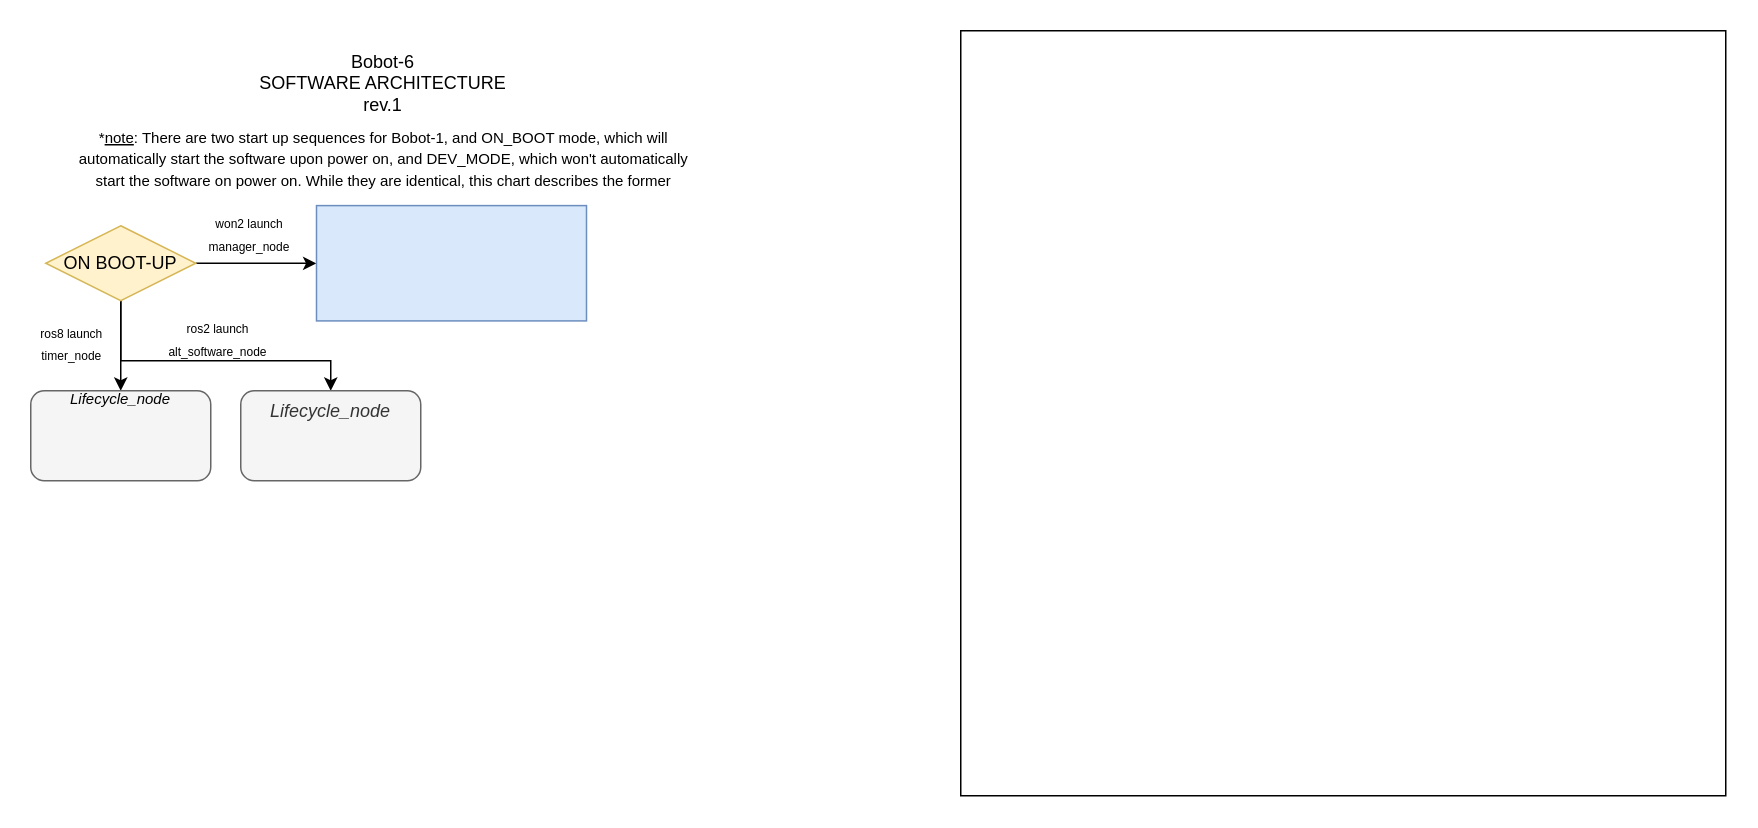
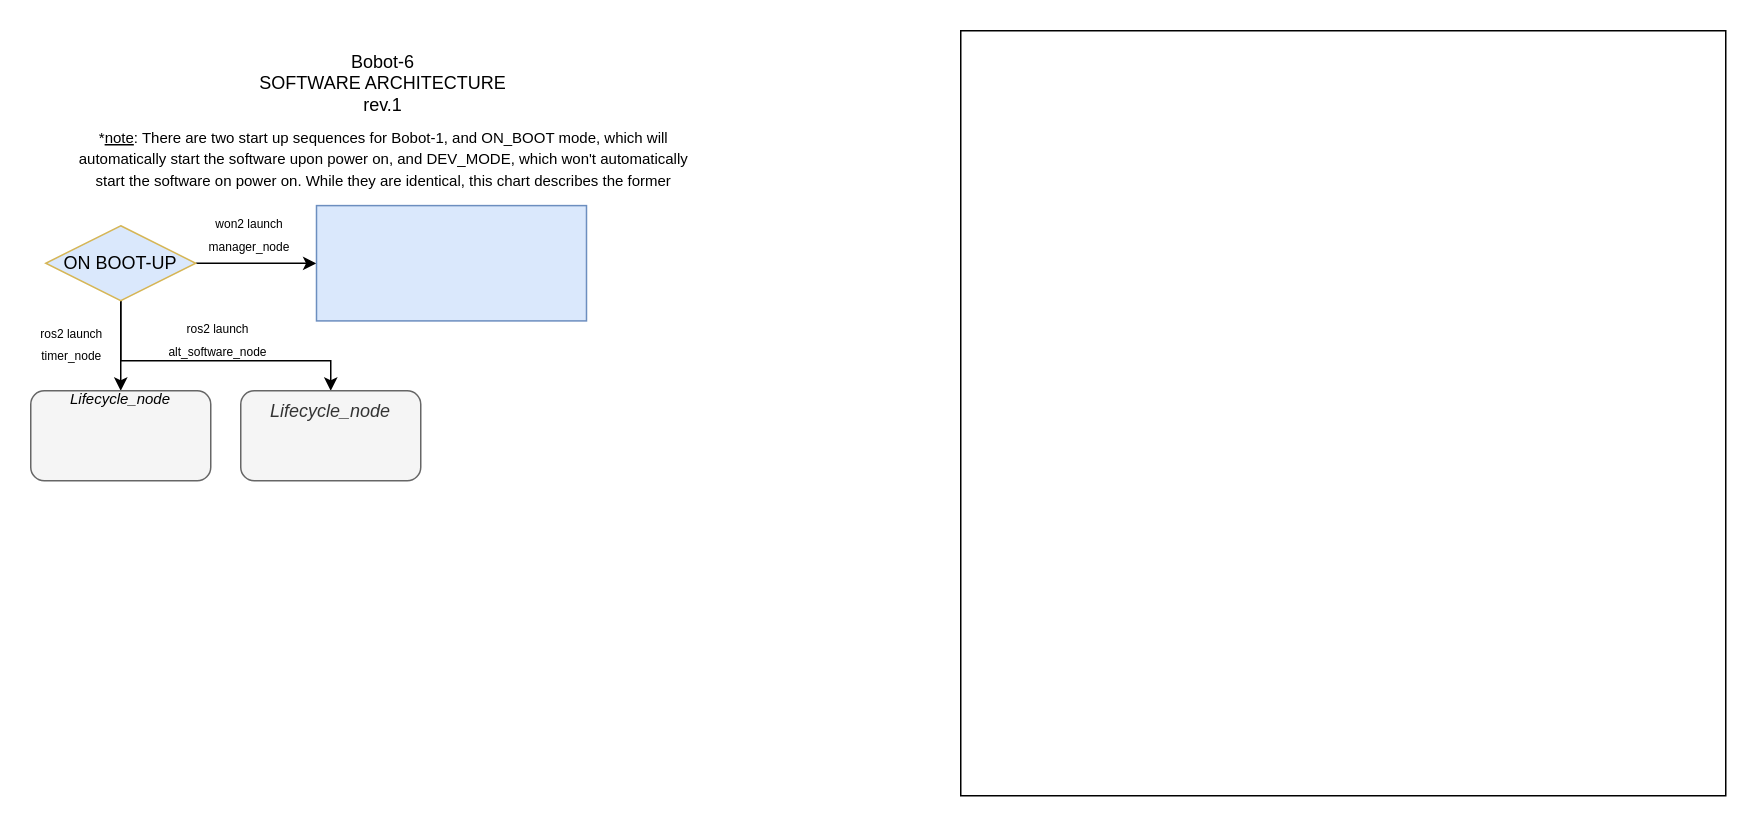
node "ON BOOT-UP": fillcolor #fff2cc -> #dae8fc
node "ros8 launch timer_node": label "ros8 launch timer_node" -> "ros2 launch timer_node"
